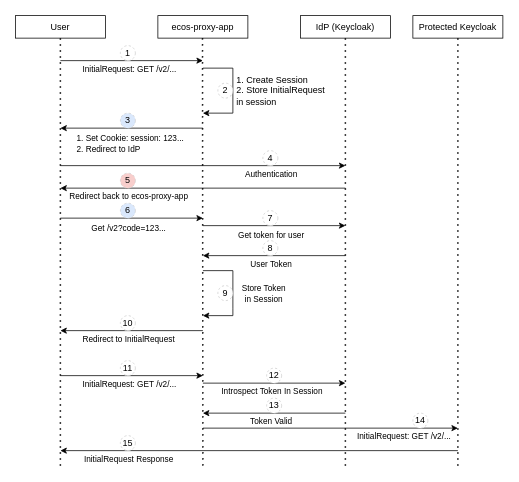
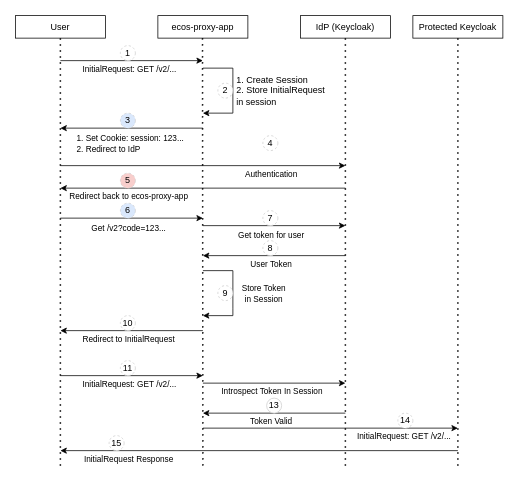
node "4": moved (270, 158) -> (270, 143)
node "12": removed
node "13": style dashed -> solid
node "14": moved (420, 420) -> (405, 420)
node "15": moved (128, 443) -> (117, 443)
